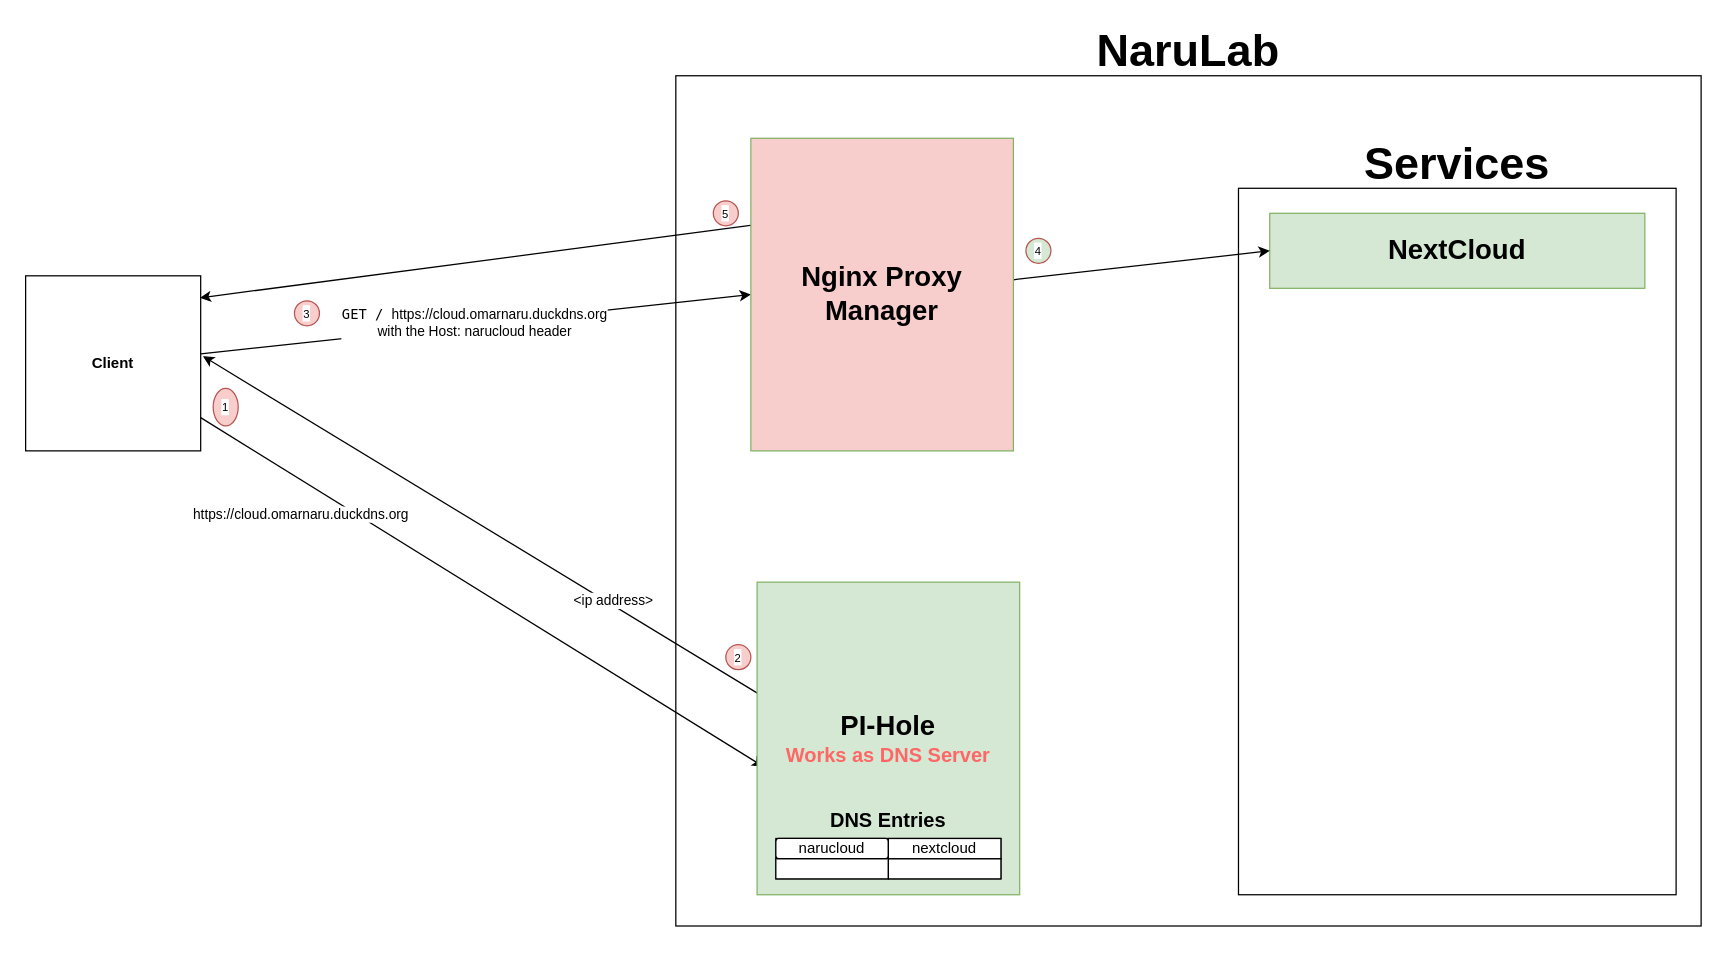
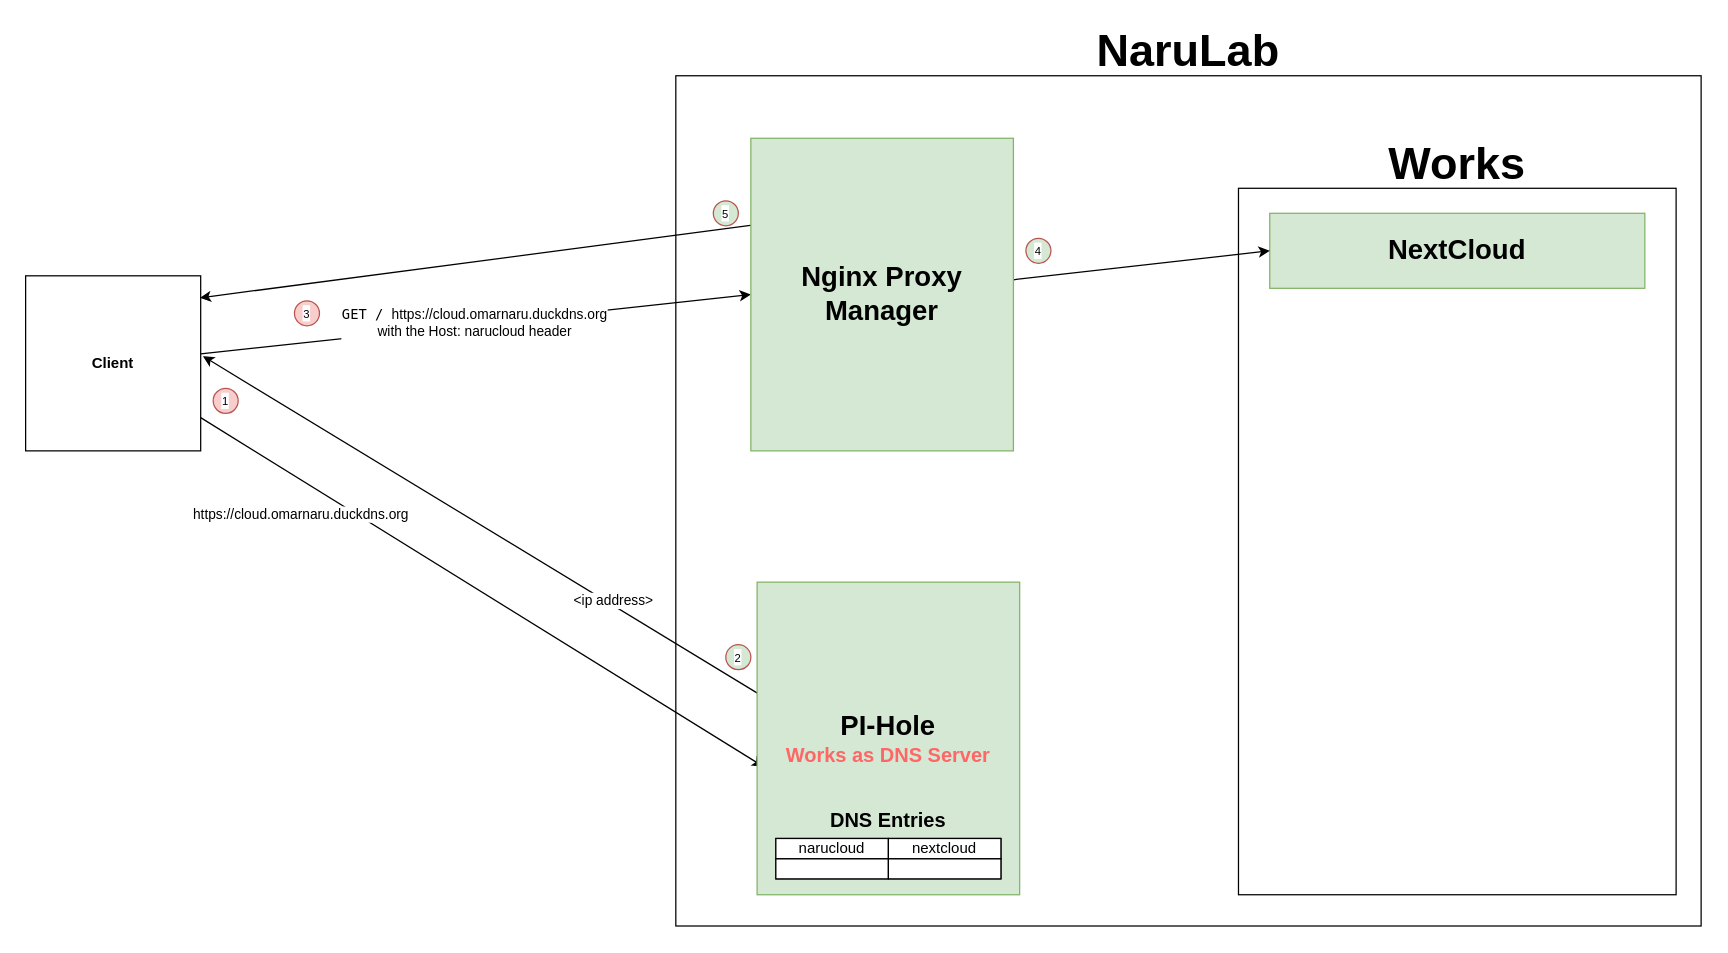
node "Services": label "Services" -> "Works"
node "5": fillcolor #f8cecc -> #d5e8d4
node "Nginx Proxy Manager": fillcolor #f8cecc -> #d5e8d4
node "1": size 25x38 -> 25x25
node "2": fillcolor #f8cecc -> #d5e8d4
node "narucloud": shape rounded rectangle -> rectangle
